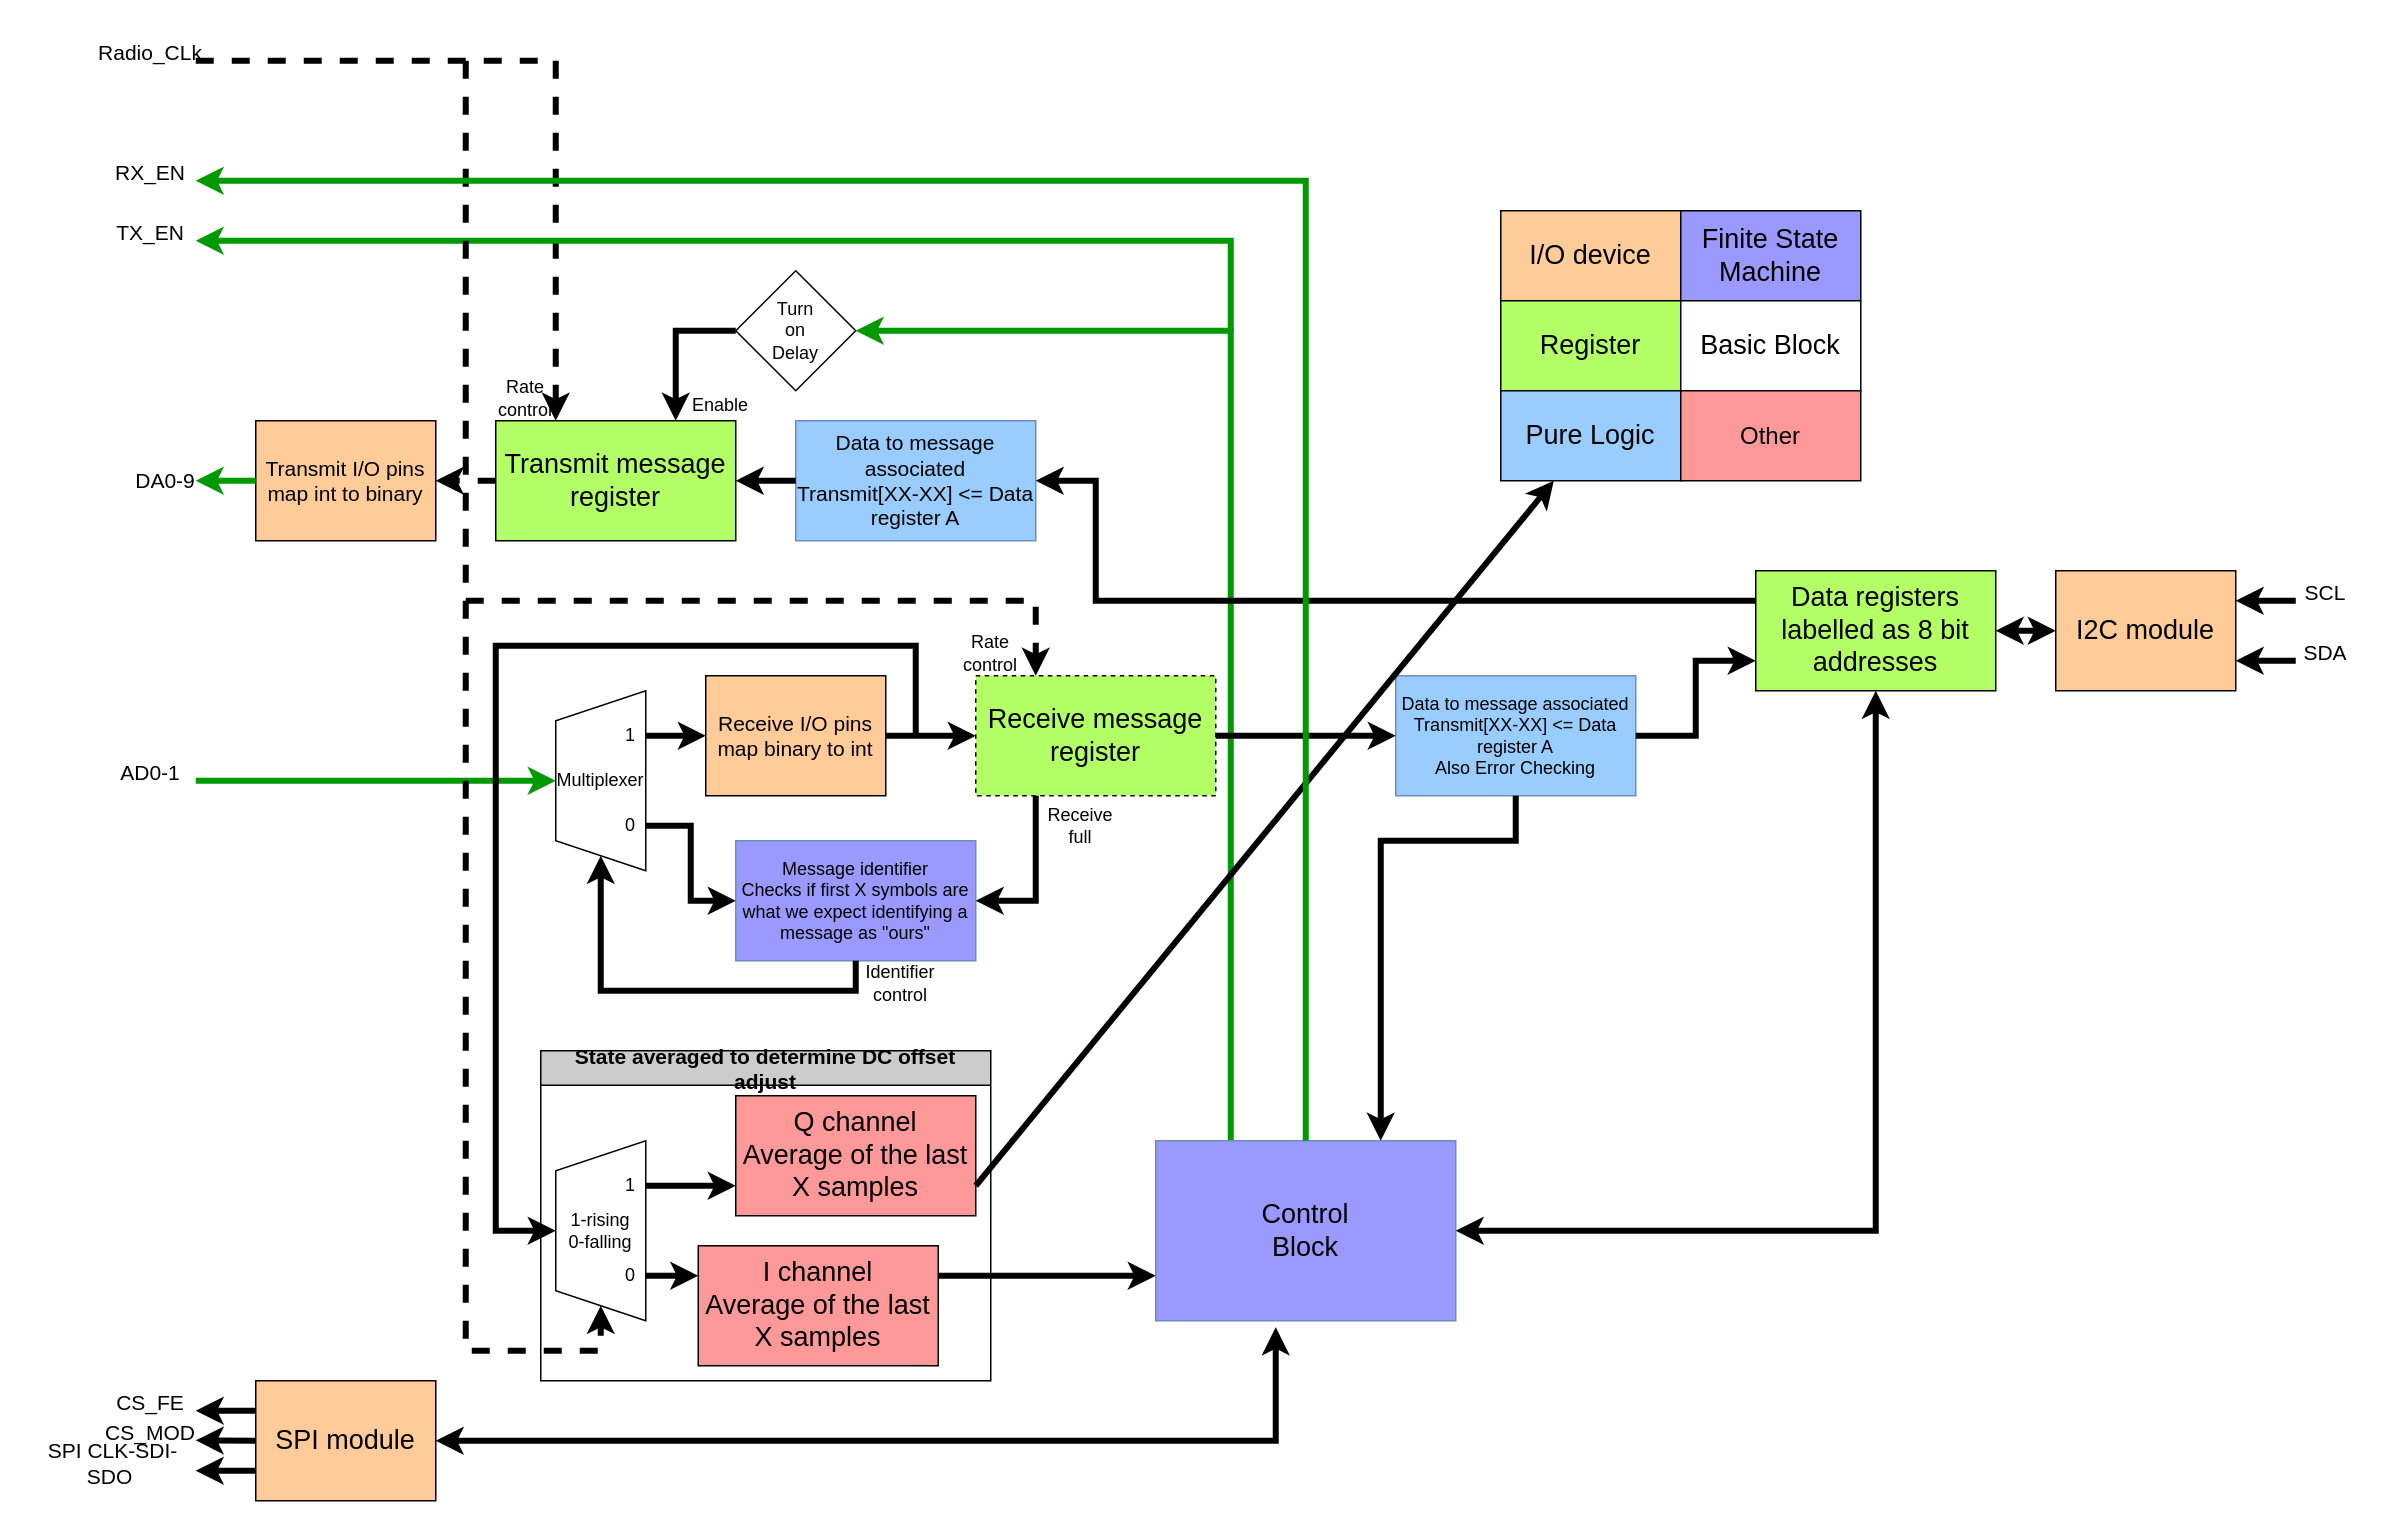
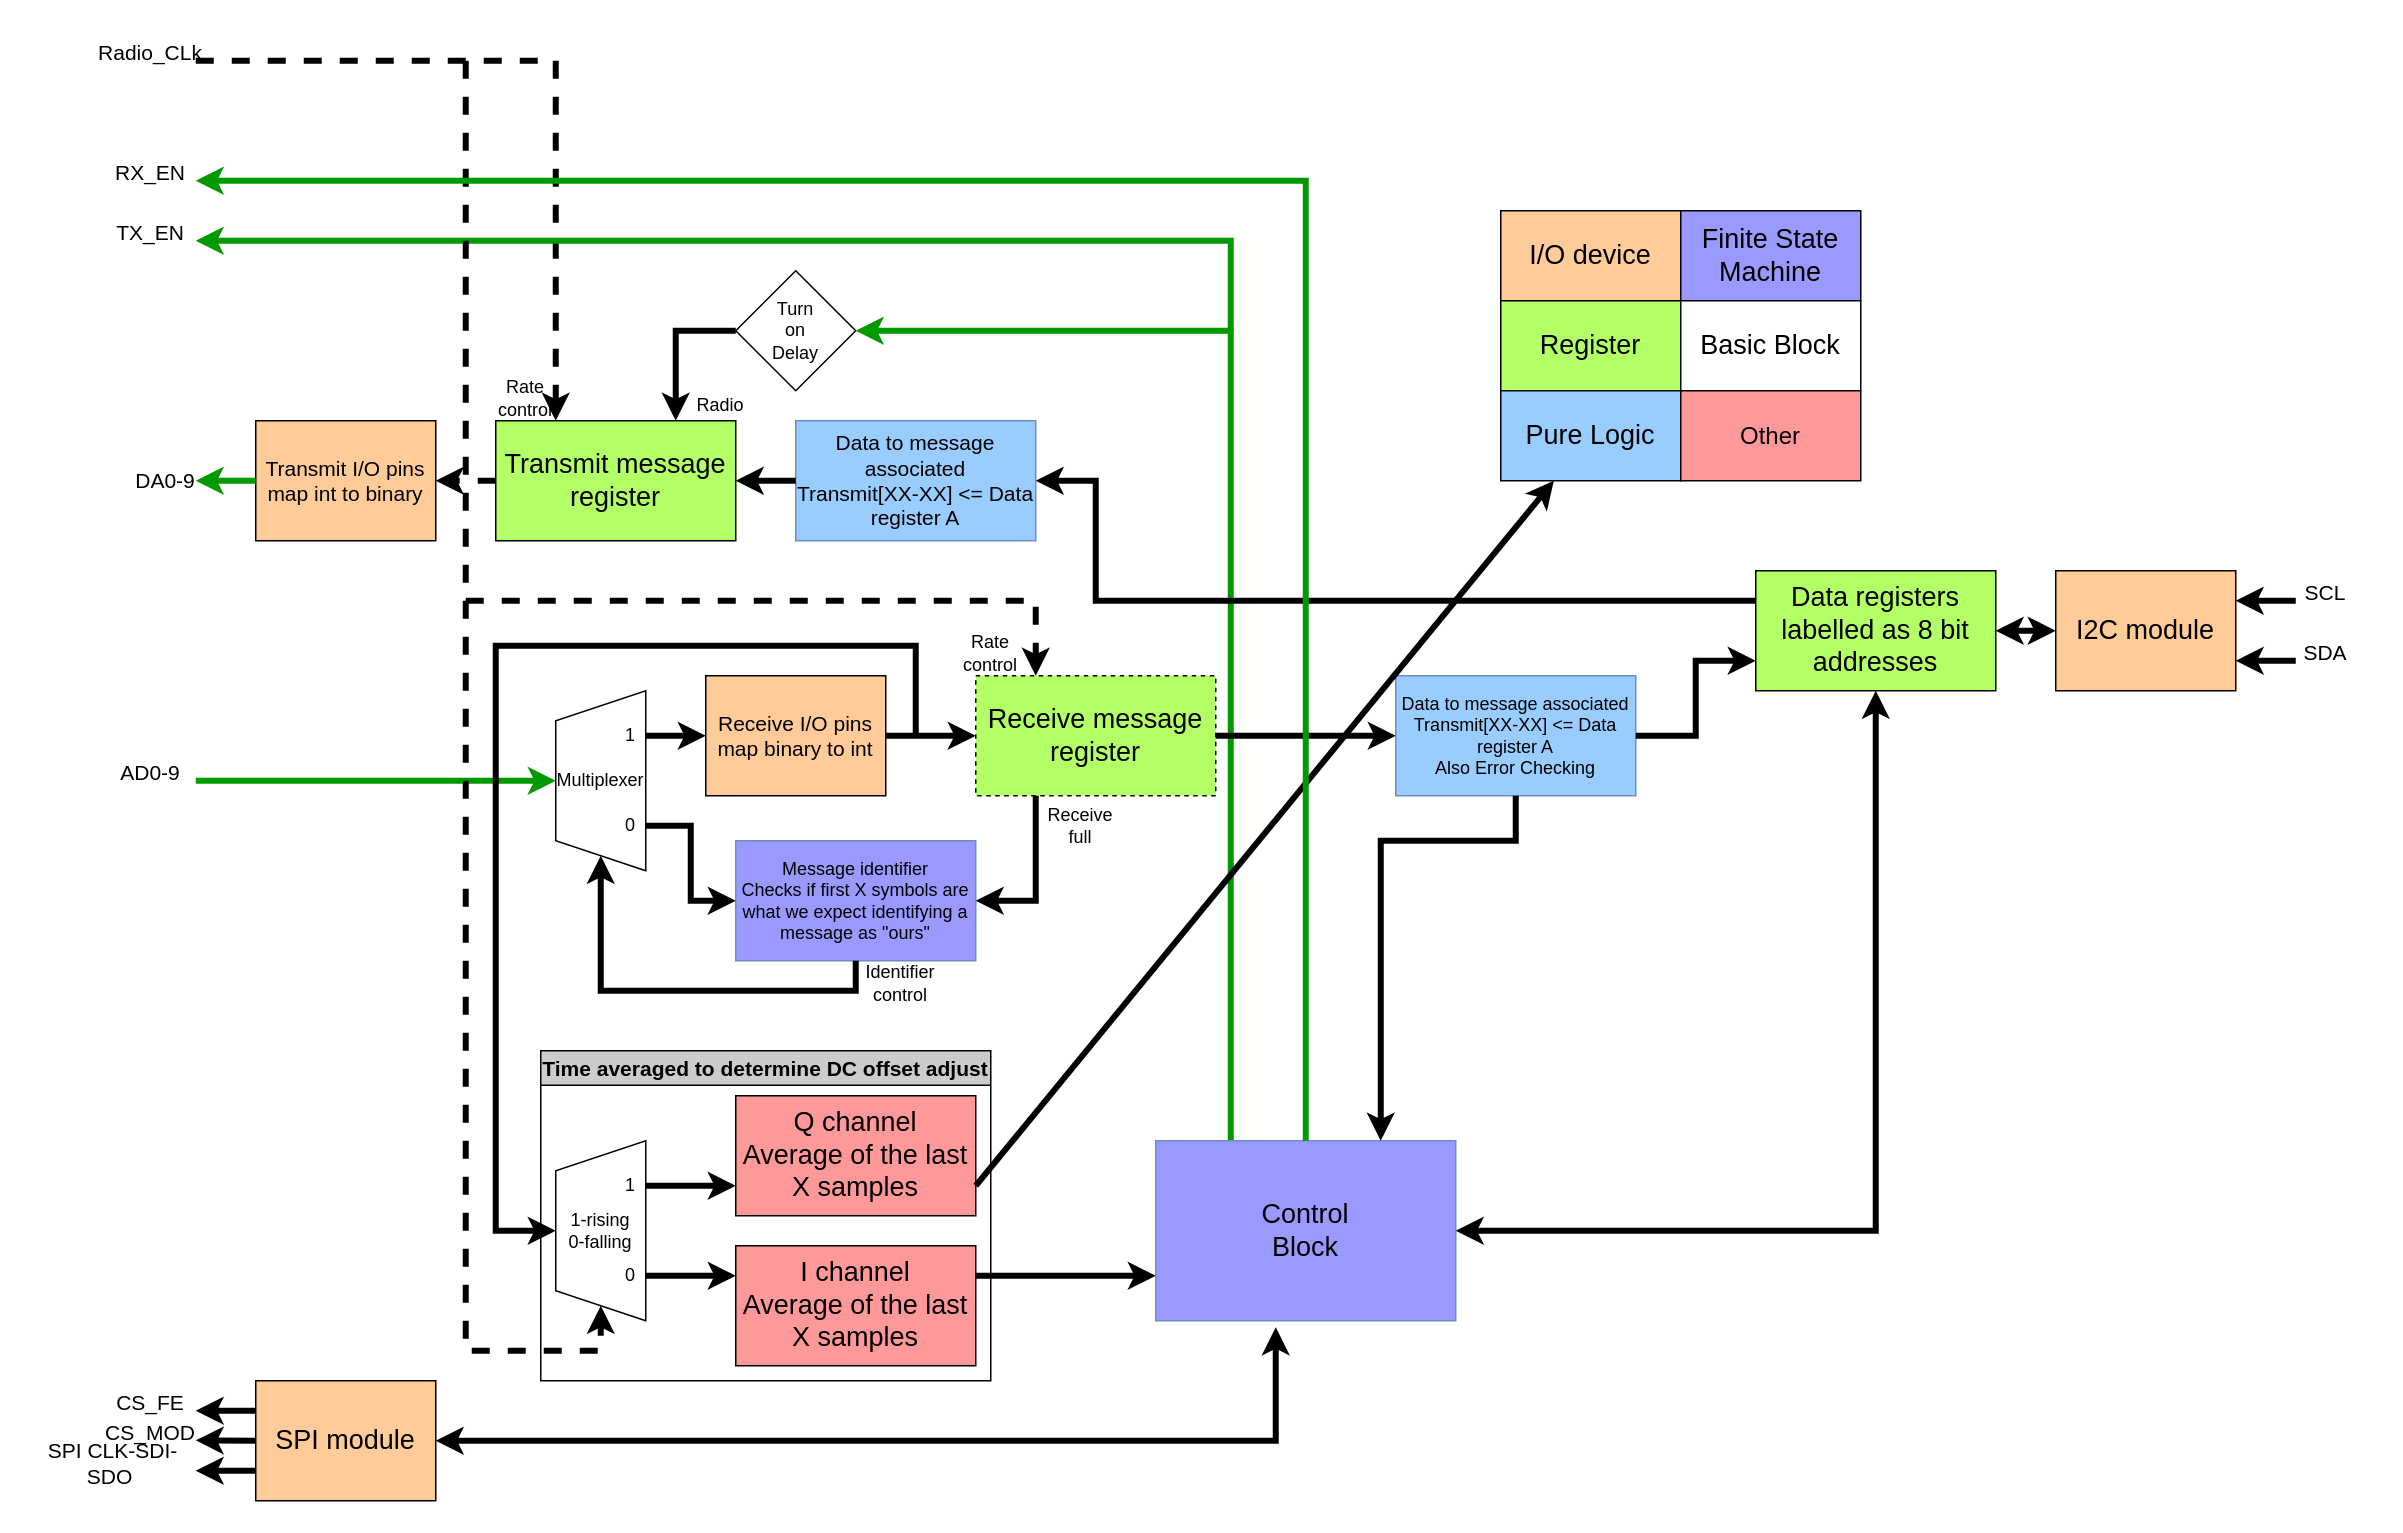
node "Enable": label "Enable" -> "Radio"
node "AD0-1": label "AD0-1" -> "AD0-9"
node "State averaged to determine DC offset adjust": label "State averaged to determine DC offset adjust" -> "Time averaged to determine DC offset adjust"
node "I channel Average of the last X samples": moved (818, 1306) -> (856, 1306)
